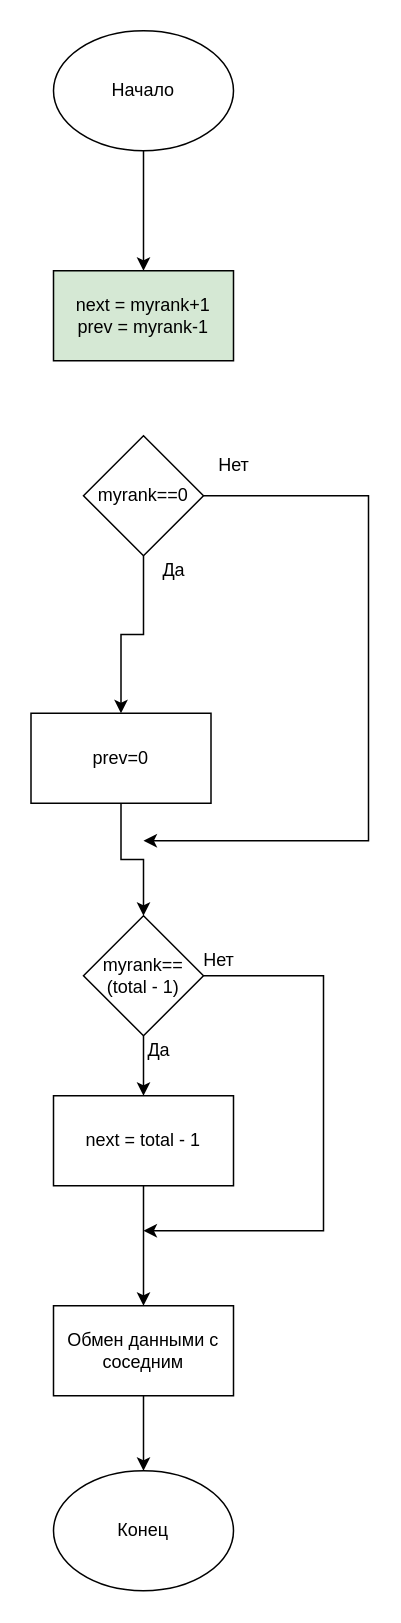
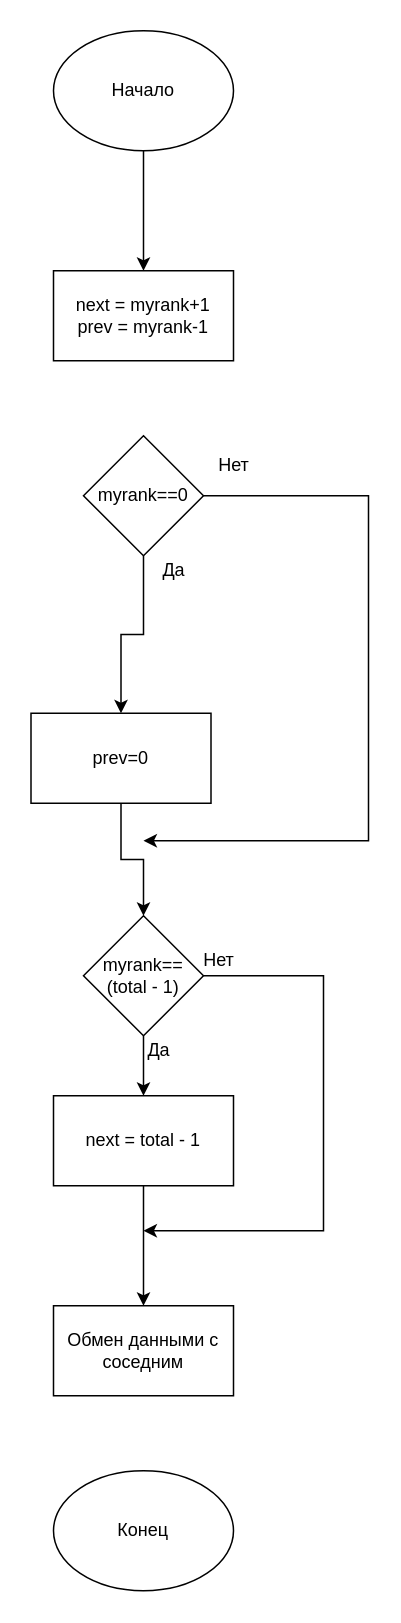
node "next = myrank+1 prev = myrank-1": fillcolor #d5e8d4 -> #ffffff
edge "Обмен данными с соседним" -> "Конец": removed
